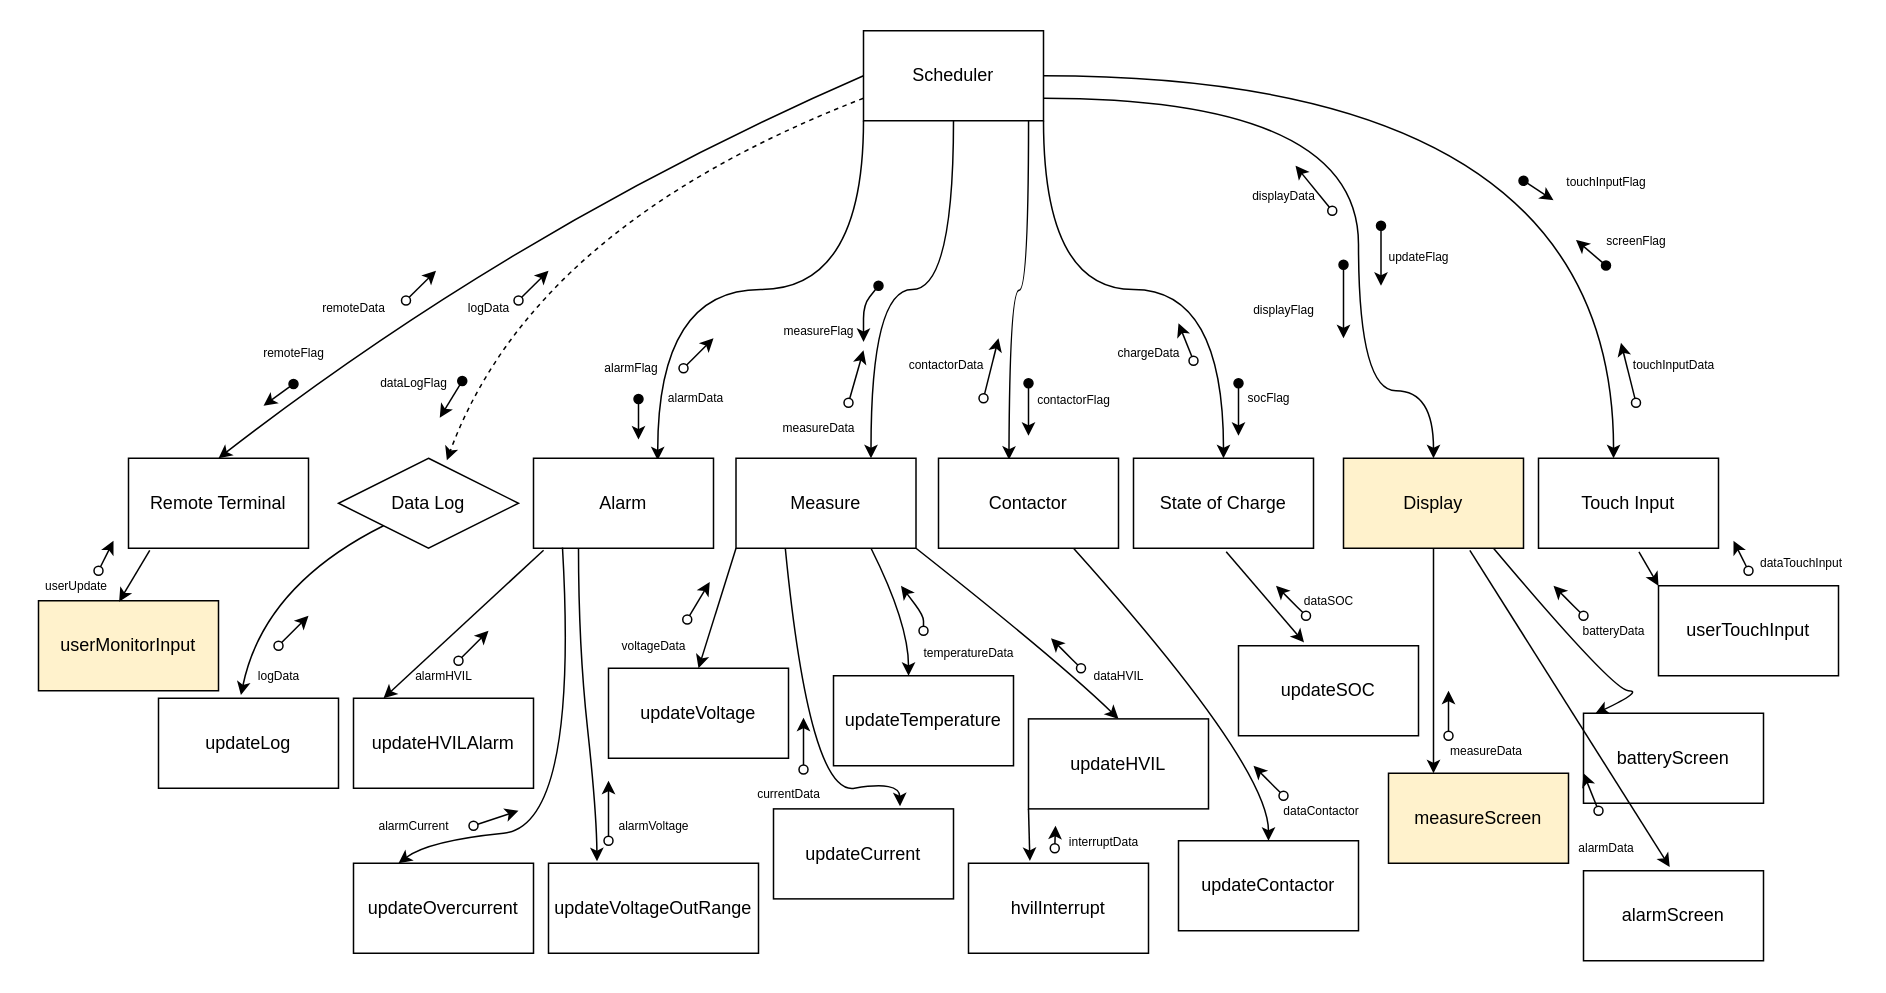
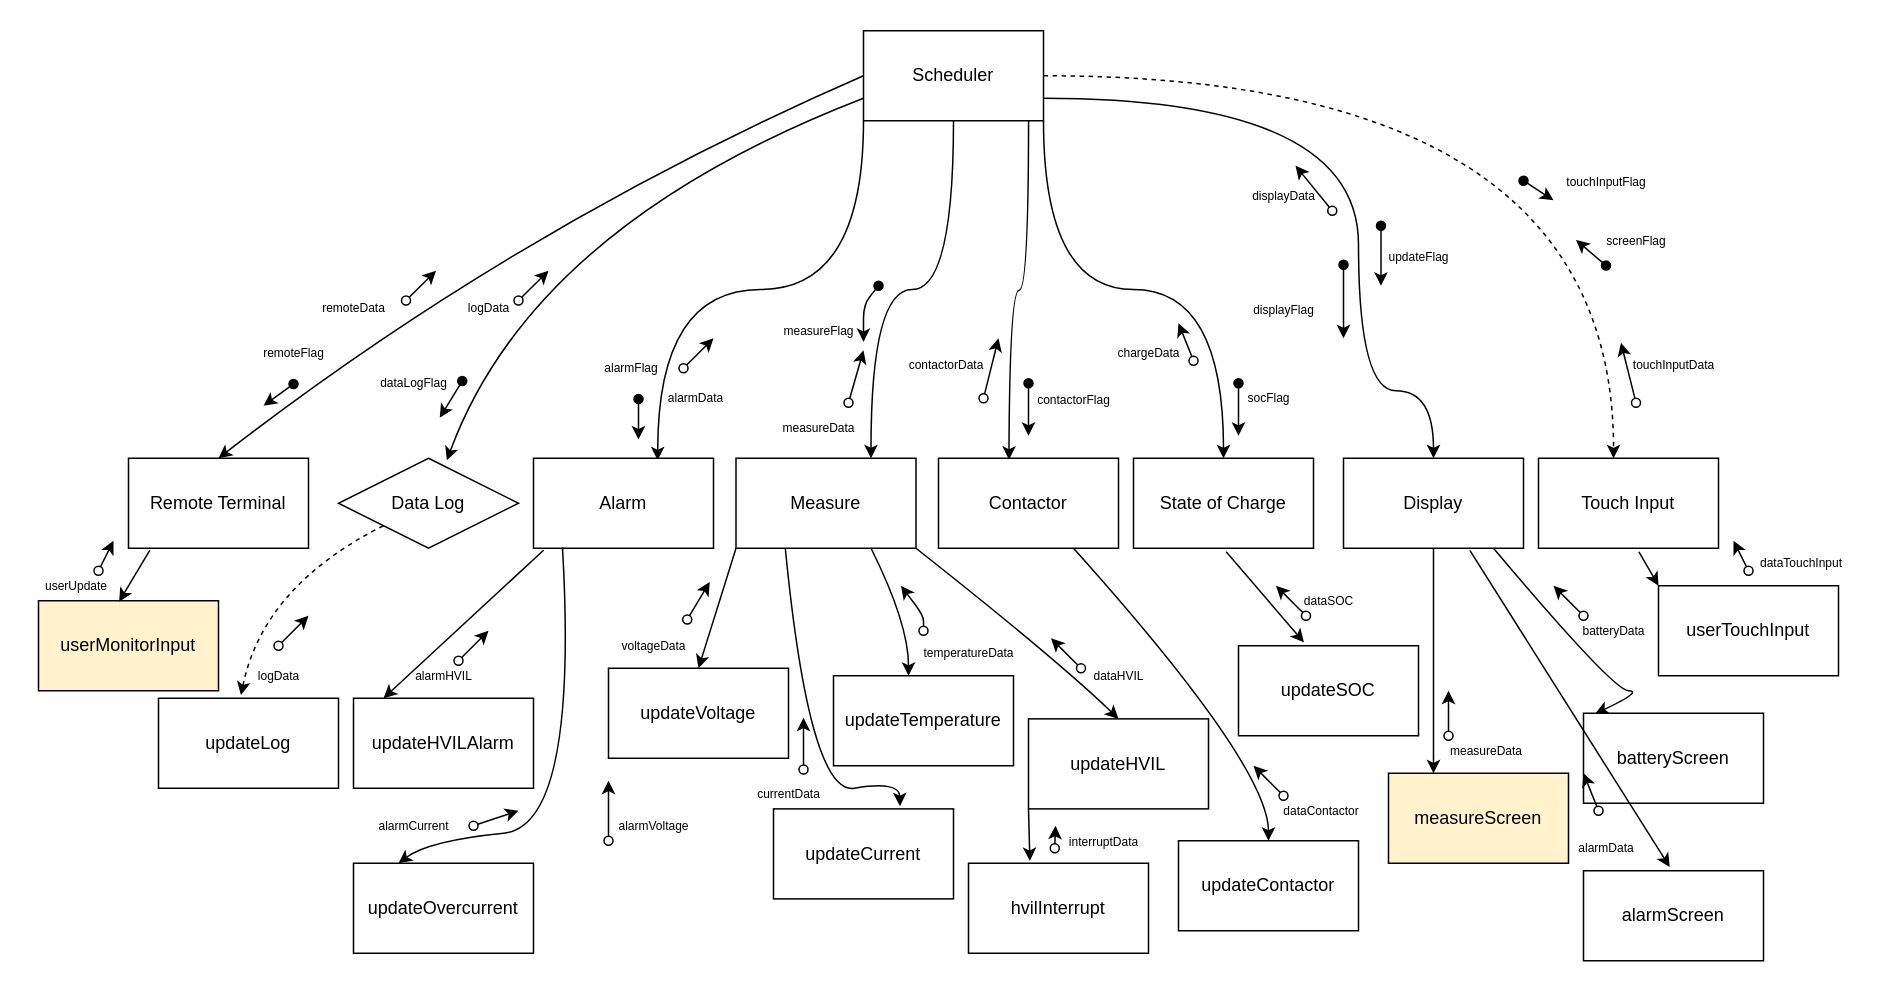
edge "Scheduler" -> "Touch Input": style solid -> dashed
edge "Scheduler" -> "Data Log": style dashed -> solid
node "Display": fillcolor #fff2cc -> #ffffff
edge "Data Log" -> "updateLog": style solid -> dashed
edge "Alarm" -> "updateVoltageOutRange": removed
node "updateVoltageOutRange": removed
